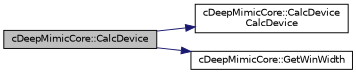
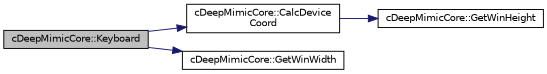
node "cDeepMimicCore::CalcDevice CalcDevice": label "cDeepMimicCore::CalcDevice CalcDevice" -> "cDeepMimicCore::CalcDevice Coord"
node "cDeepMimicCore::GetWinHeight": added
node "cDeepMimicCore::CalcDevice": label "cDeepMimicCore::CalcDevice" -> "cDeepMimicCore::Keyboard"
